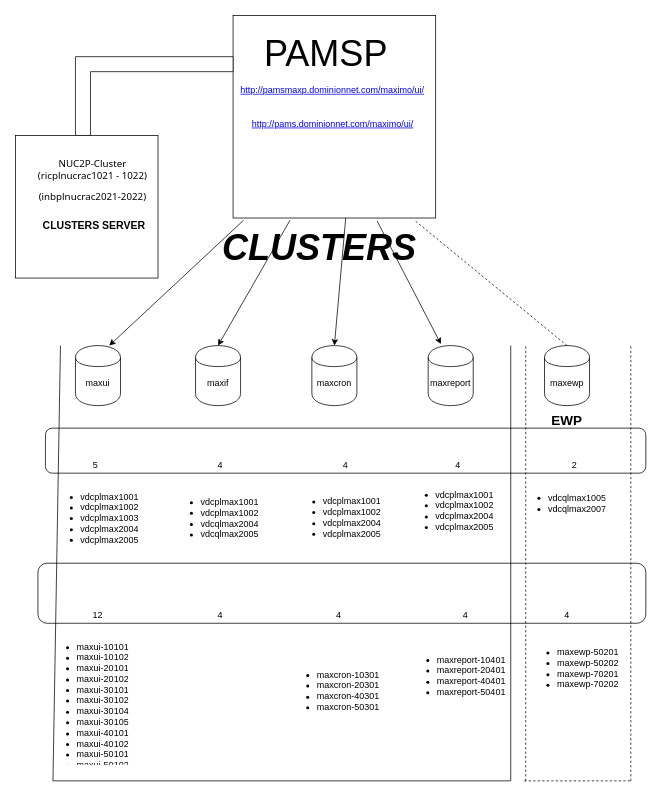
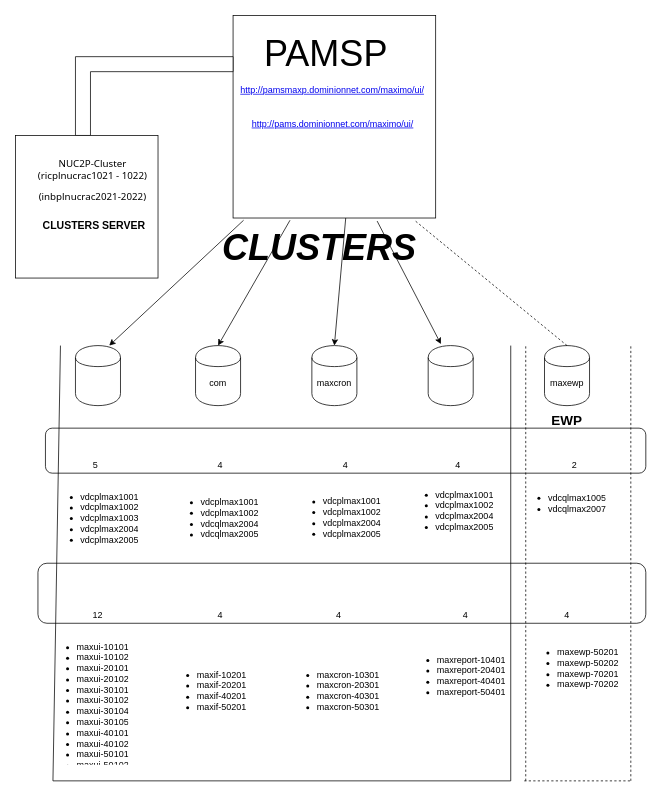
node "maxui": removed
node "maxif": label "maxif" -> "com"
node "maxreport": removed
node "maxif-10201 maxif-20201 maxif-40201 maxif-50201": added
